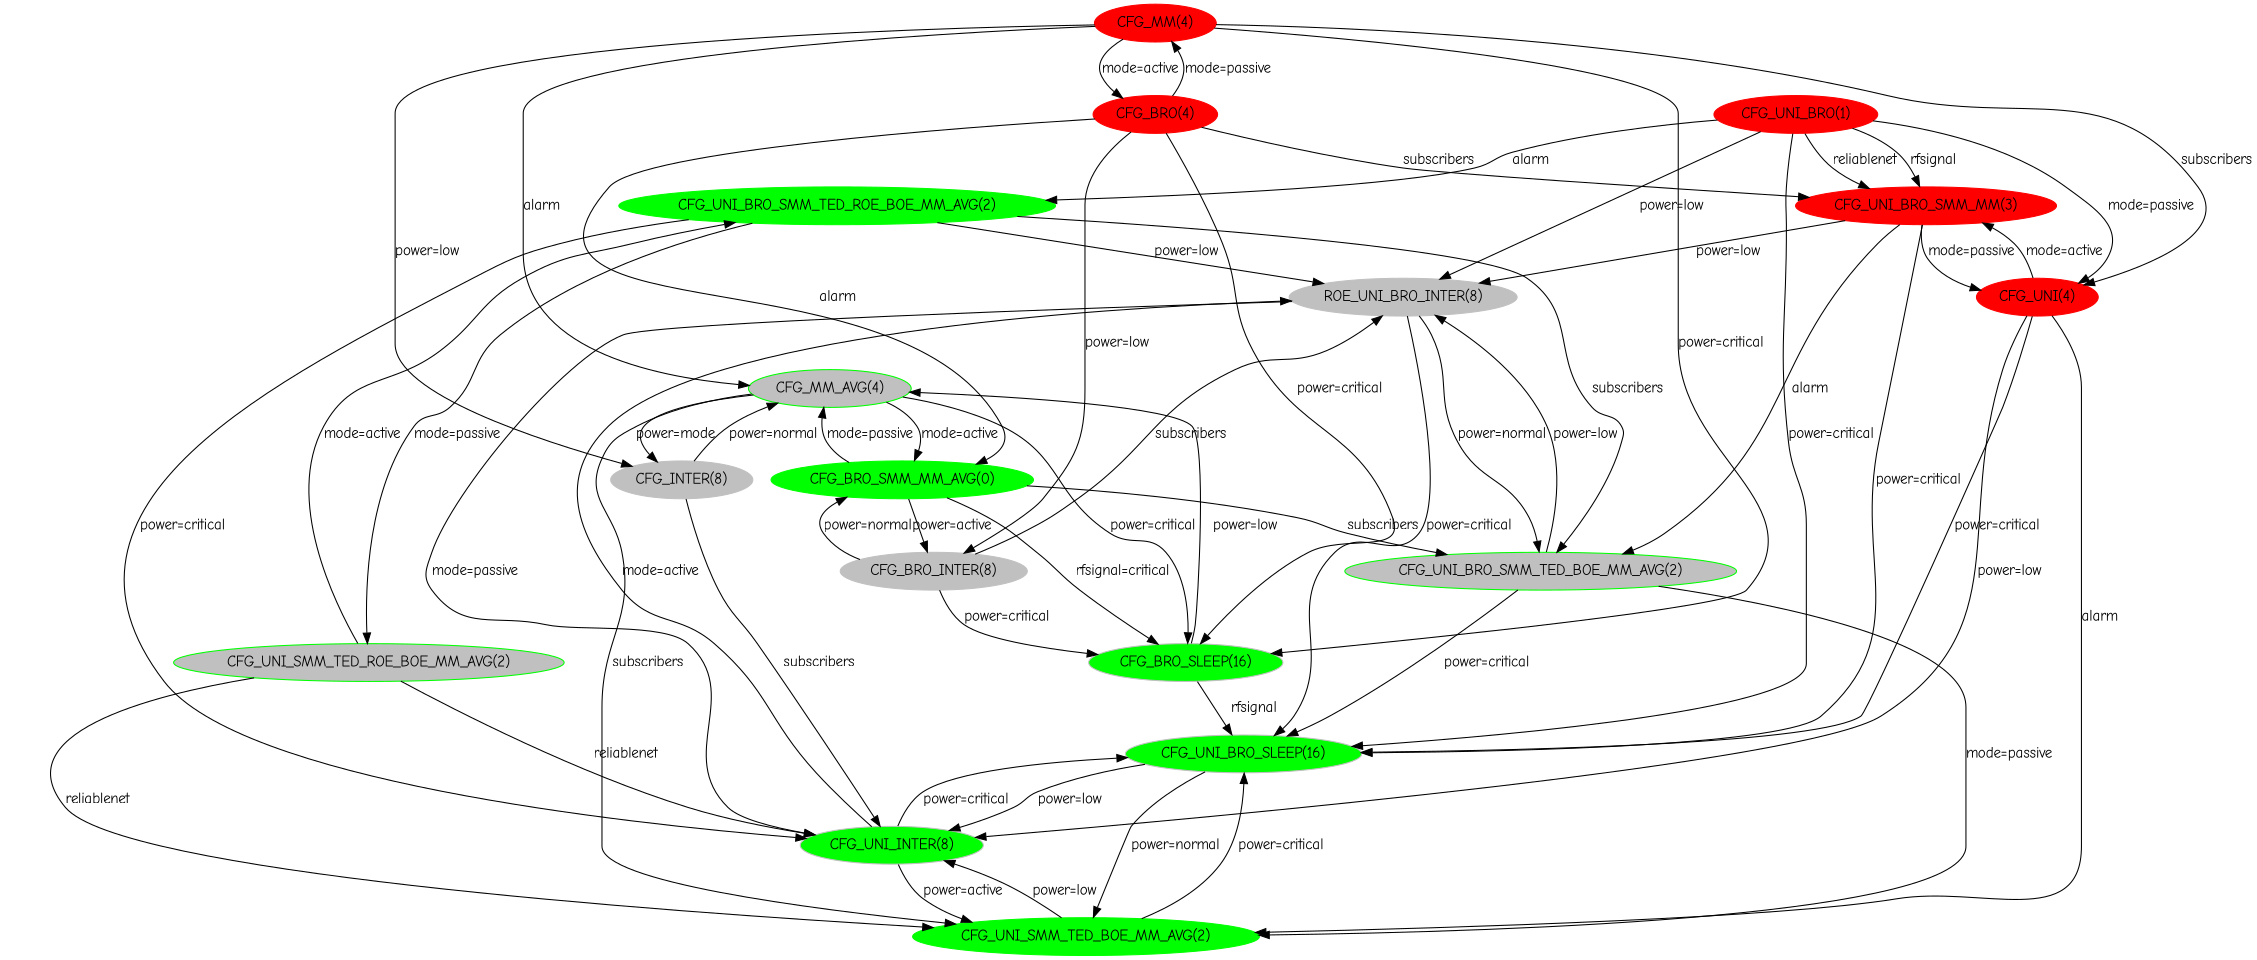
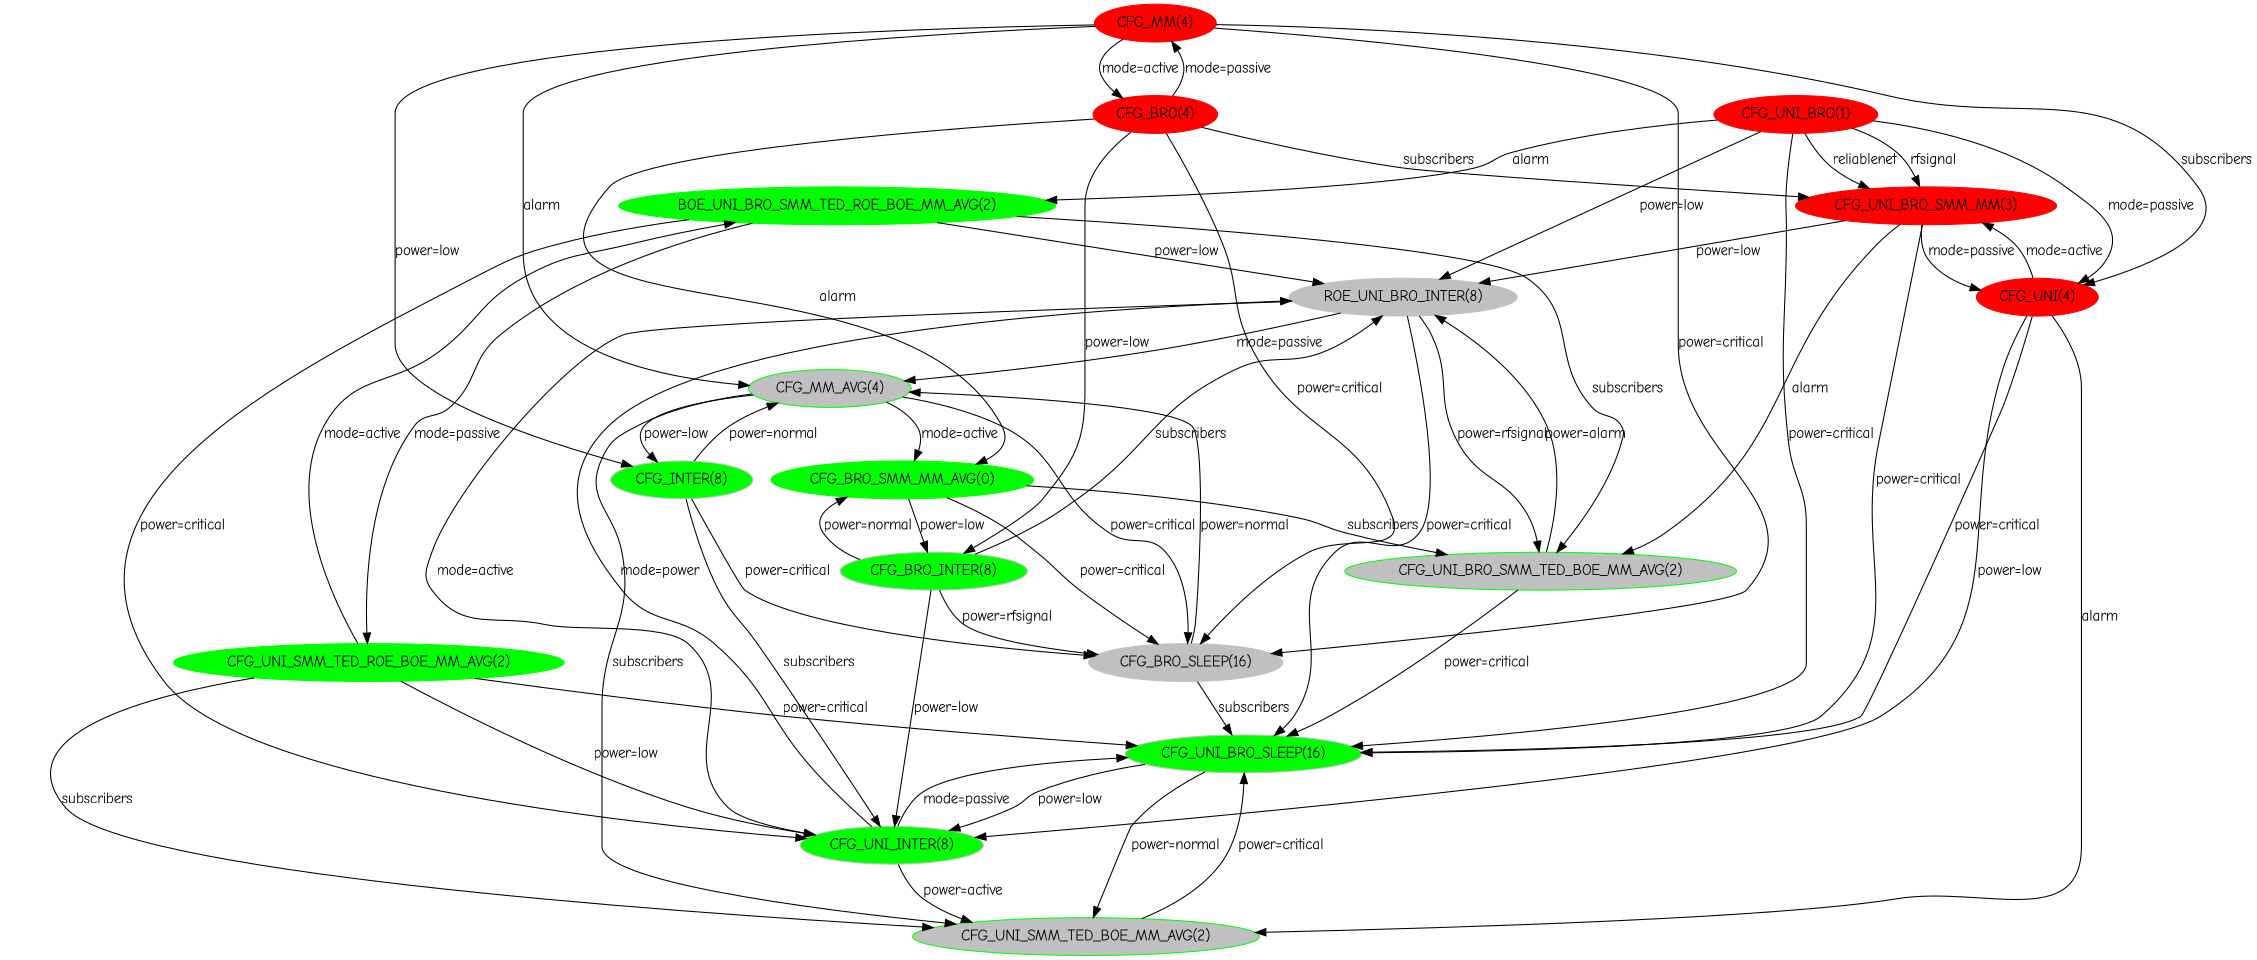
node "CFG_UNI_BRO_SMM_TED_ROE_BOE_MM_AVG(2)": label "CFG_UNI_BRO_SMM_TED_ROE_BOE_MM_AVG(2)" -> "BOE_UNI_BRO_SMM_TED_ROE_BOE_MM_AVG(2)"
edge "CFG_MM_AVG(4)" -> "CFG_INTER(8)": label "power=mode" -> "power=low"
edge "ROE_UNI_BRO_INTER(8)" -> "CFG_UNI_BRO_SMM_TED_BOE_MM_AVG(2)": label "power=normal" -> "power=rfsignal"
edge "CFG_UNI_BRO_SMM_TED_BOE_MM_AVG(2)" -> "ROE_UNI_BRO_INTER(8)": label "power=low" -> "power=alarm"
edge "CFG_BRO_SMM_MM_AVG(0)" -> "CFG_MM_AVG(4)": now "ROE_UNI_BRO_INTER(8)" -> "CFG_MM_AVG(4)"
node "CFG_INTER(8)": fillcolor grey -> green
edge "CFG_BRO_SMM_MM_AVG(0)" -> "CFG_BRO_INTER(8)": label "power=active" -> "power=low"
edge "CFG_BRO_SLEEP(16)" -> "CFG_MM_AVG(4)": label "power=low" -> "power=normal"
edge "ROE_UNI_BRO_INTER(8)" -> "CFG_UNI_INTER(8)": label "mode=passive" -> "mode=active"
edge "CFG_UNI_INTER(8)" -> "ROE_UNI_BRO_INTER(8)": label "mode=active" -> "mode=power"
node "CFG_BRO_INTER(8)": fillcolor grey -> green
edge "CFG_BRO_SMM_MM_AVG(0)" -> "CFG_BRO_SLEEP(16)": label "rfsignal=critical" -> "power=critical"
edge "CFG_BRO_INTER(8)" -> "CFG_BRO_SLEEP(16)": label "power=critical" -> "power=rfsignal"
edge "CFG_INTER(8)" -> "CFG_BRO_SLEEP(16)": added, label "power=critical"
node "CFG_UNI_SMM_TED_ROE_BOE_MM_AVG(2)": fillcolor grey -> green
node "CFG_BRO_SLEEP(16)": fillcolor green -> grey
edge "CFG_BRO_SLEEP(16)" -> "CFG_UNI_BRO_SLEEP(16)": label "rfsignal" -> "subscribers"
edge "CFG_UNI_SMM_TED_ROE_BOE_MM_AVG(2)" -> "CFG_UNI_BRO_SLEEP(16)": added, label "power=critical"
edge "CFG_UNI_SMM_TED_ROE_BOE_MM_AVG(2)" -> "CFG_UNI_INTER(8)": label "reliablenet" -> "power=low"
edge "CFG_UNI_SMM_TED_ROE_BOE_MM_AVG(2)" -> "CFG_UNI_SMM_TED_BOE_MM_AVG(2)": label "reliablenet" -> "subscribers"
edge "CFG_UNI_INTER(8)" -> "CFG_UNI_BRO_SLEEP(16)": label "power=critical" -> "mode=passive"
edge "CFG_UNI_SMM_TED_BOE_MM_AVG(2)" -> "CFG_UNI_INTER(8)": now "CFG_BRO_INTER(8)" -> "CFG_UNI_INTER(8)"
edge "CFG_UNI_BRO_SMM_TED_BOE_MM_AVG(2)" -> "CFG_UNI_SMM_TED_BOE_MM_AVG(2)": removed, label "mode=passive"
node "CFG_UNI_SMM_TED_BOE_MM_AVG(2)": fillcolor green -> grey
